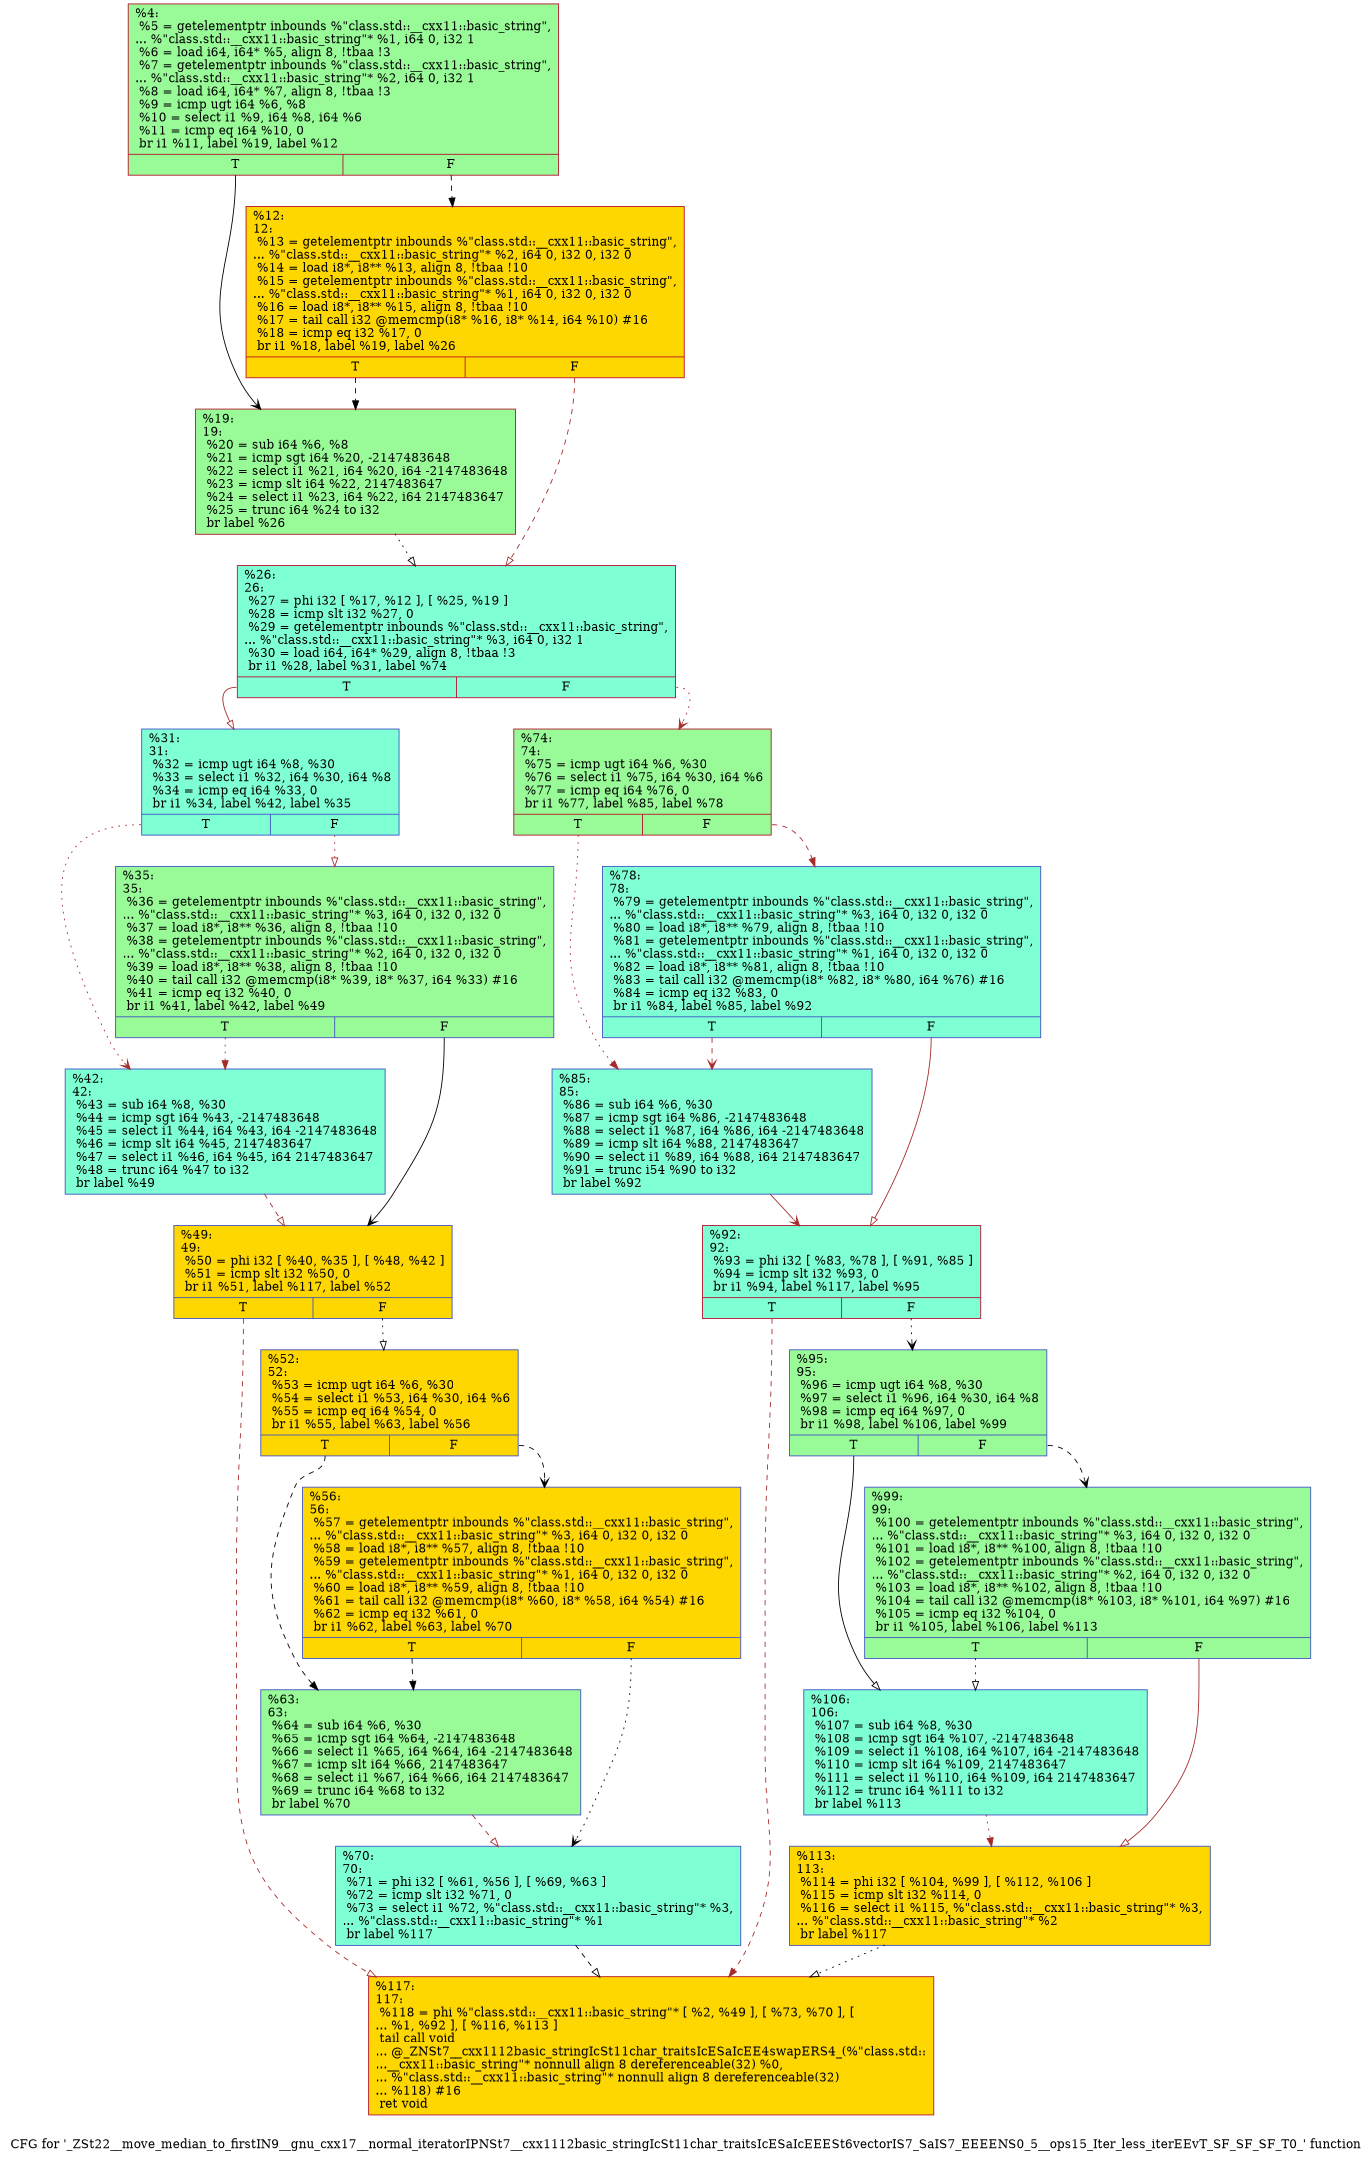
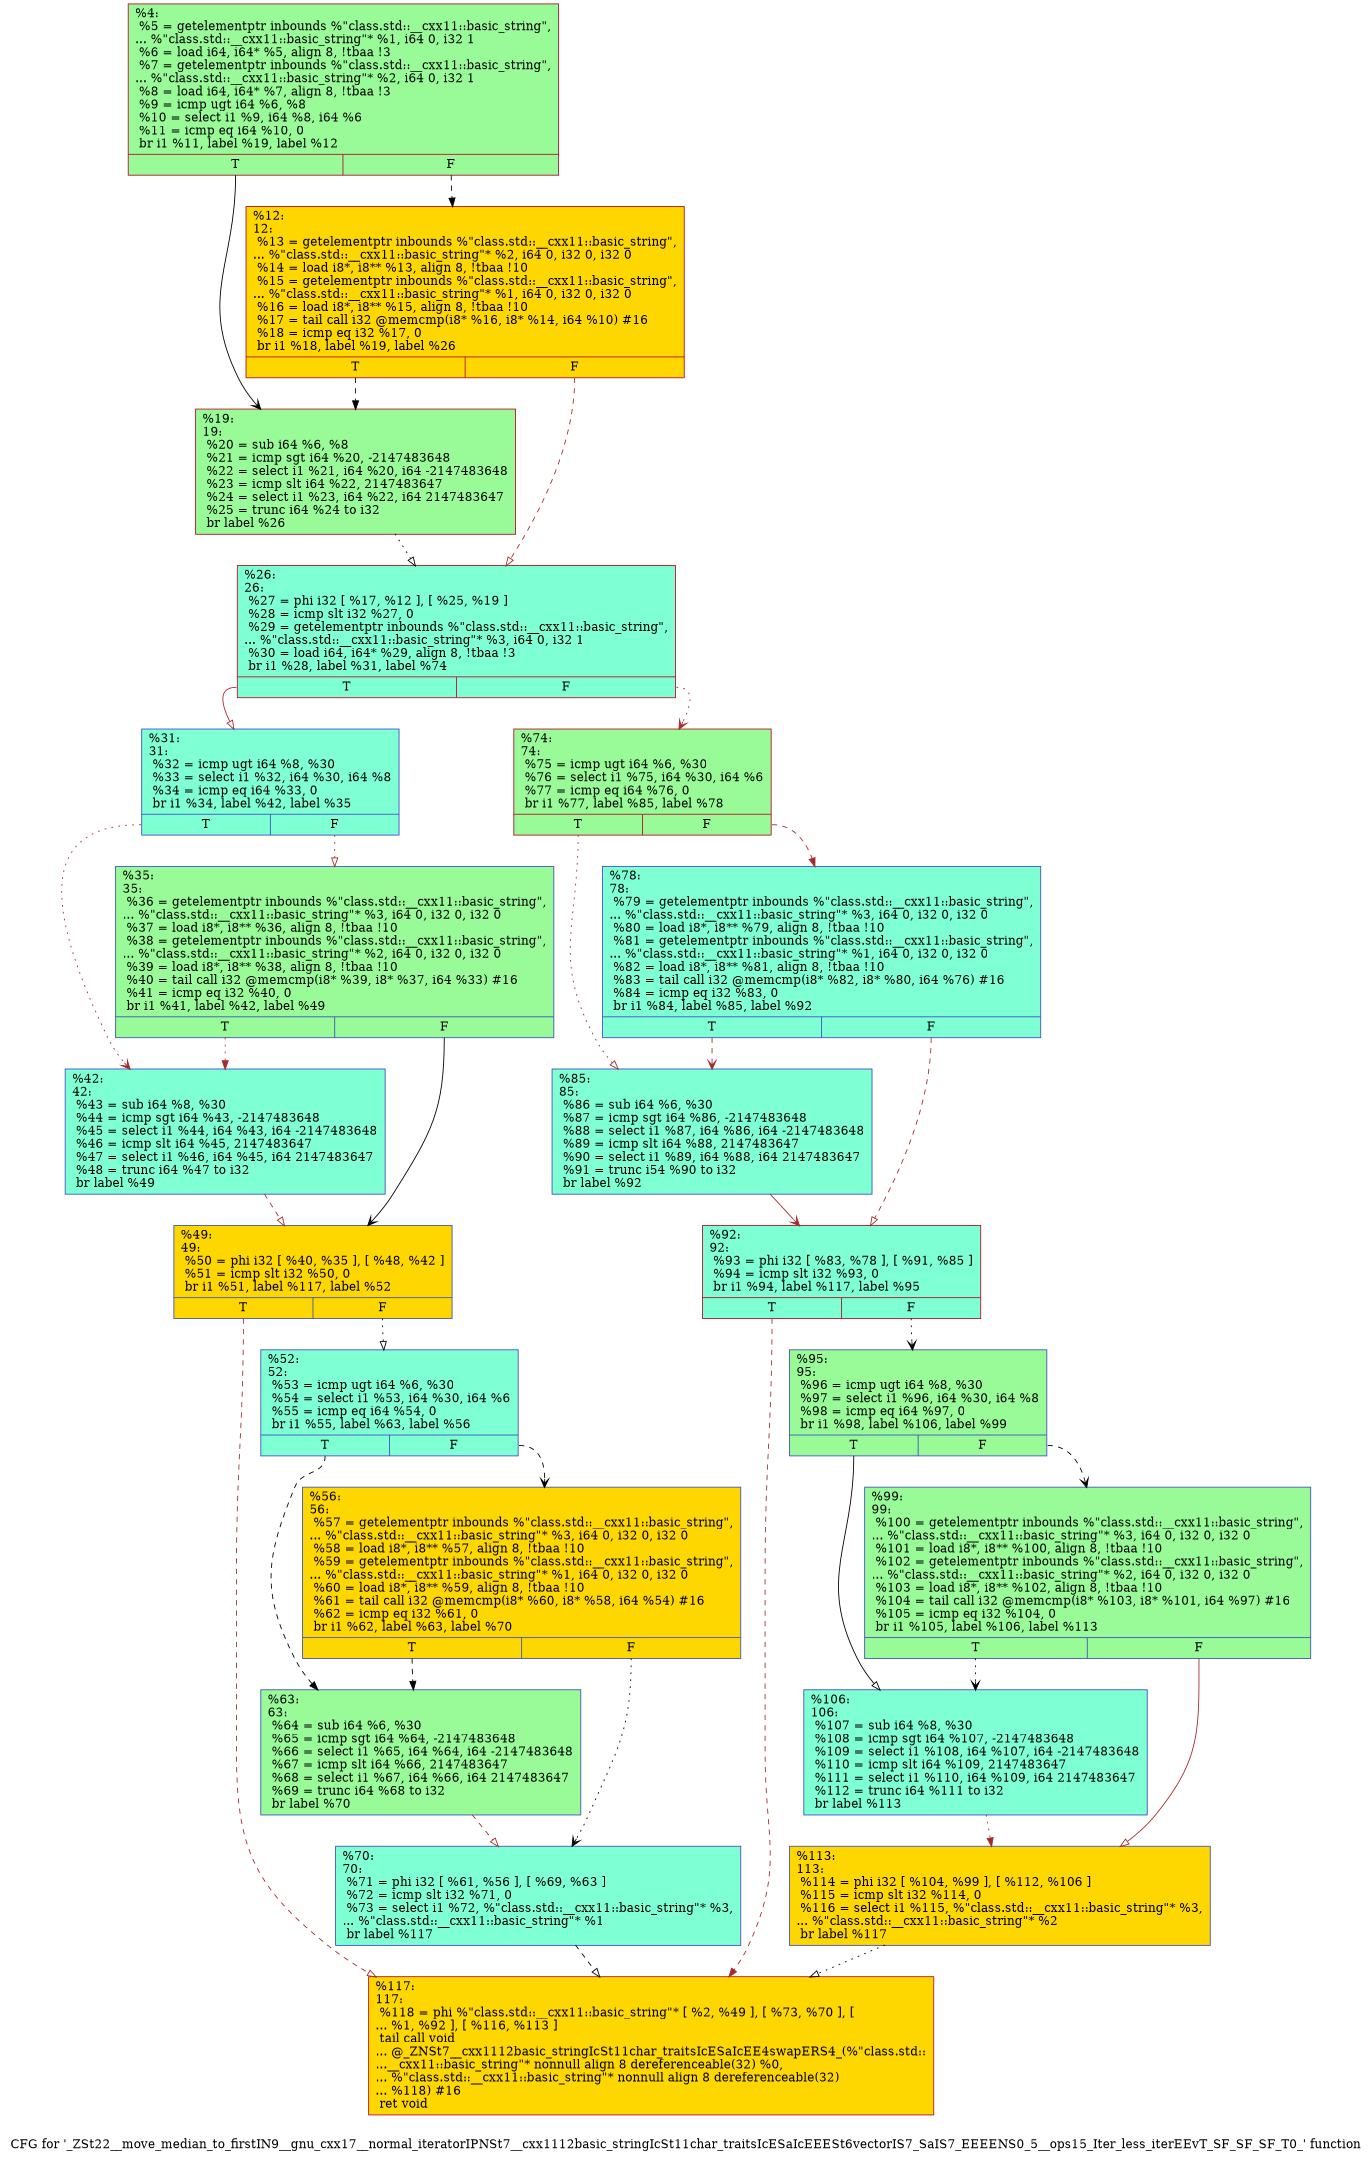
edge "%74:" -> "%85:": arrowhead normal -> onormal
edge "%78:" -> "%92:": style solid -> dashed
node "%52:": fillcolor gold -> aquamarine
edge "%99:" -> "%106:": arrowhead onormal -> vee
